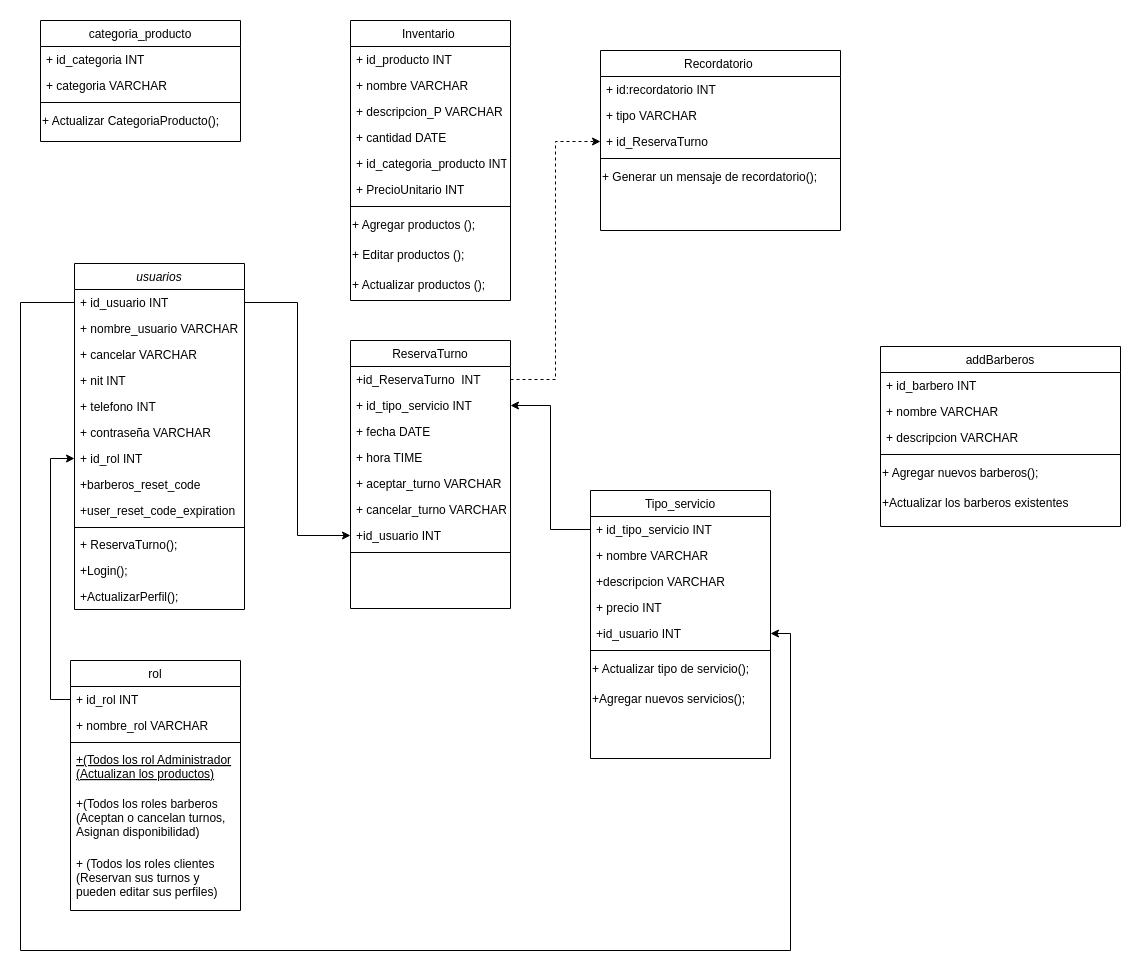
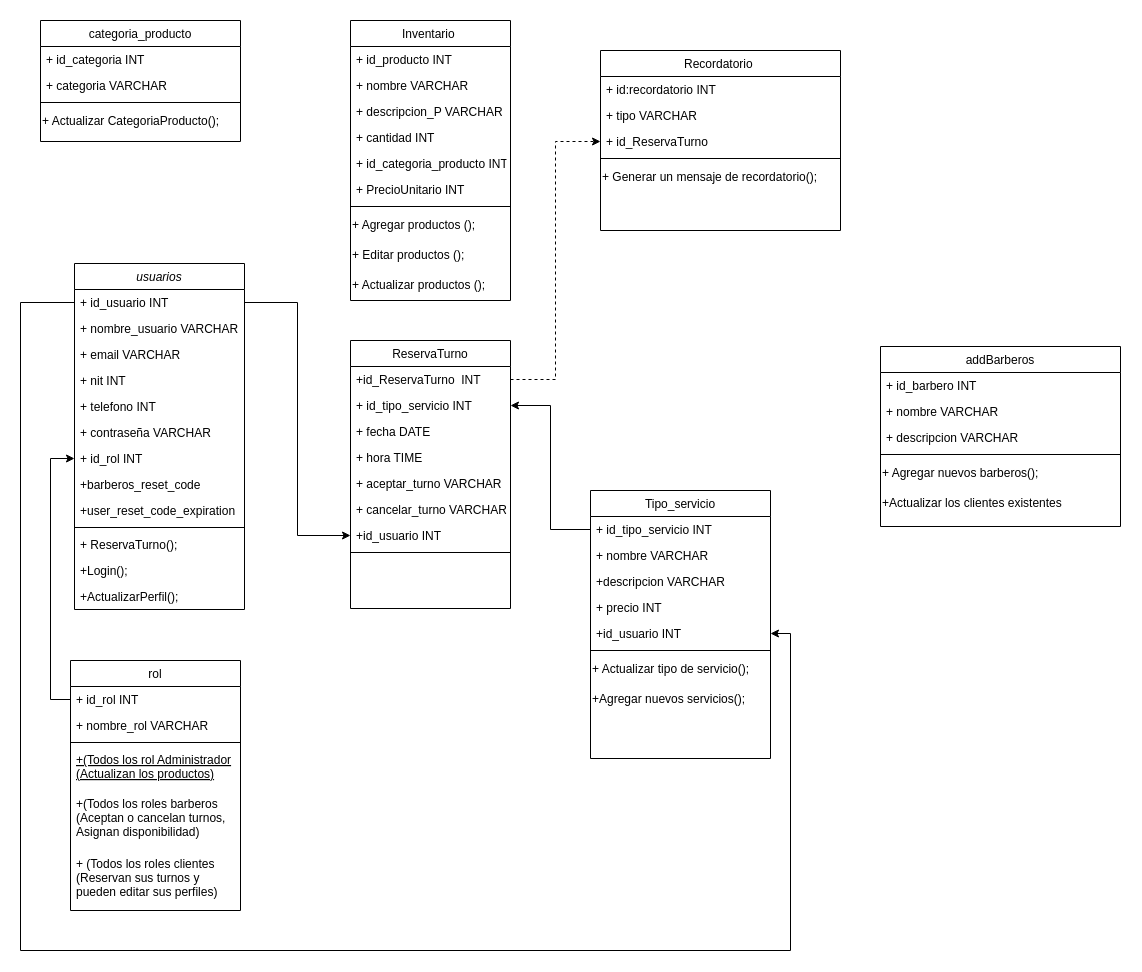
node "+ cantidad DATE": label "+ cantidad DATE" -> "+ cantidad INT"
node "+ cancelar VARCHAR": label "+ cancelar VARCHAR" -> "+ email VARCHAR"
node "+Actualizar los barberos existentes": label "+Actualizar los barberos existentes" -> "+Actualizar los clientes existentes"
